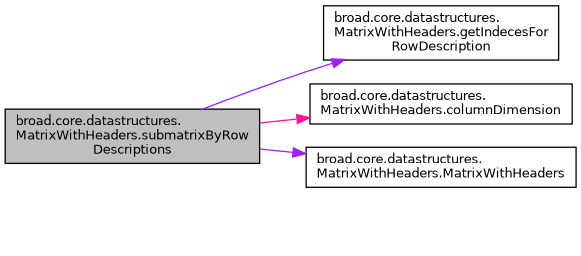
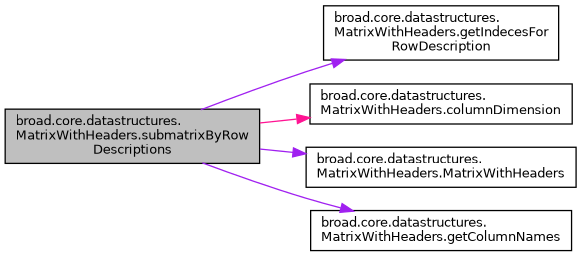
node "broad.core.datastructures. MatrixWithHeaders.getColumnNames": added
